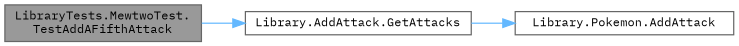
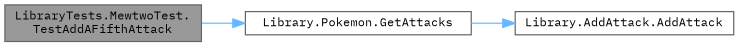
node "Library.AddAttack.GetAttacks": label "Library.AddAttack.GetAttacks" -> "Library.Pokemon.GetAttacks"
node "Library.Pokemon.AddAttack": label "Library.Pokemon.AddAttack" -> "Library.AddAttack.AddAttack"
